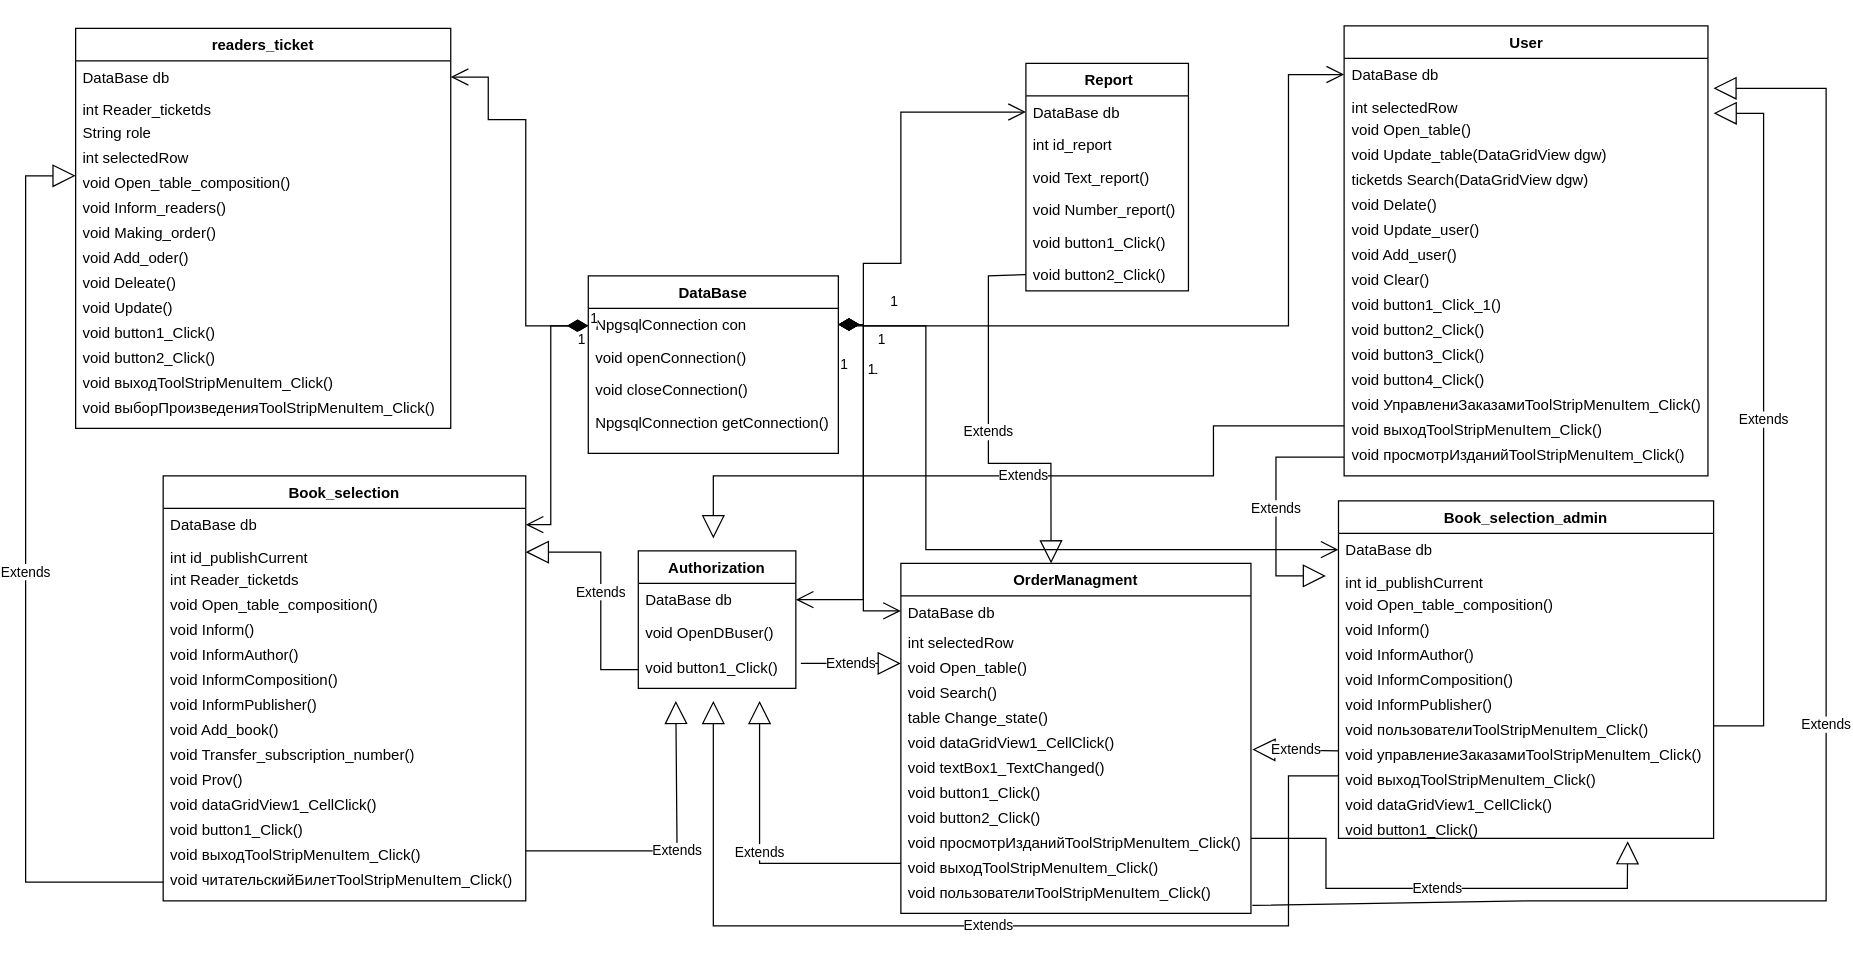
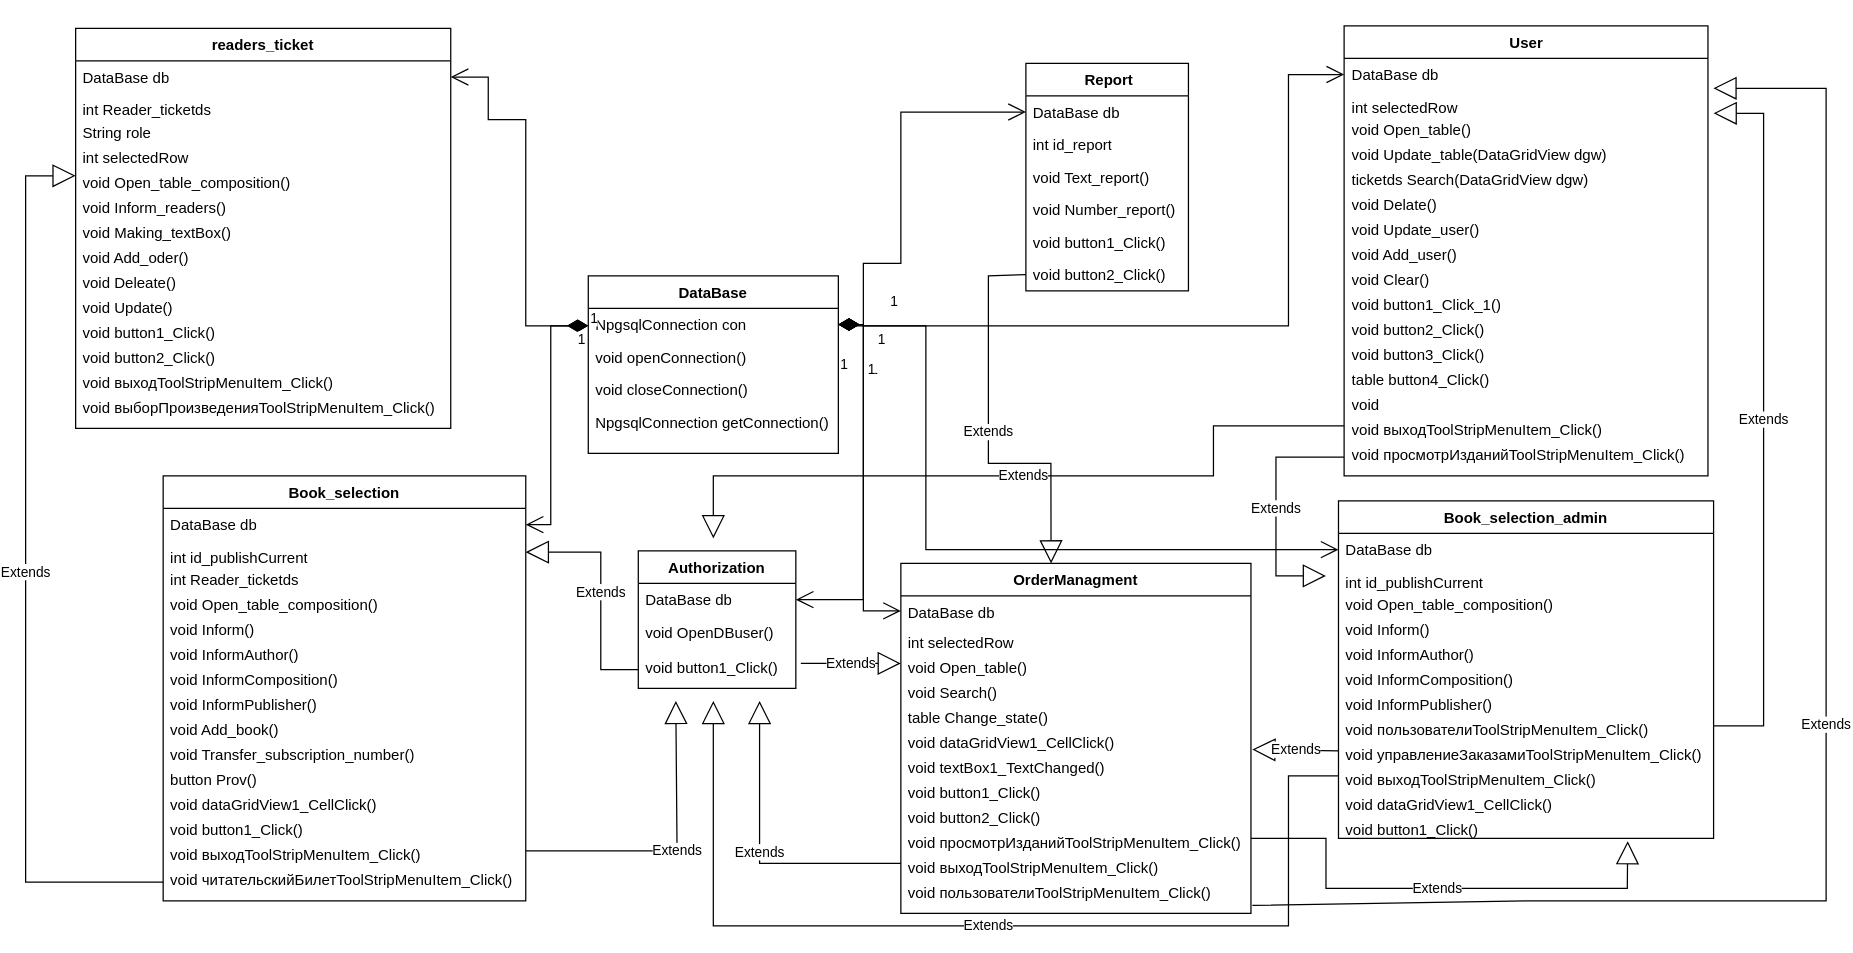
node "void Making_order()": label "void Making_order()" -> "void Making_textBox()"
node "void button4_Click()": label "void button4_Click()" -> "table button4_Click()"
node "void УправлениЗаказамиToolStripMenuItem_Click()": label "void УправлениЗаказамиToolStripMenuItem_Click()" -> "void УправлениЗаказамиToolStripMenuItem_Clear()"
node "void Prov()": label "void Prov()" -> "button Prov()"
